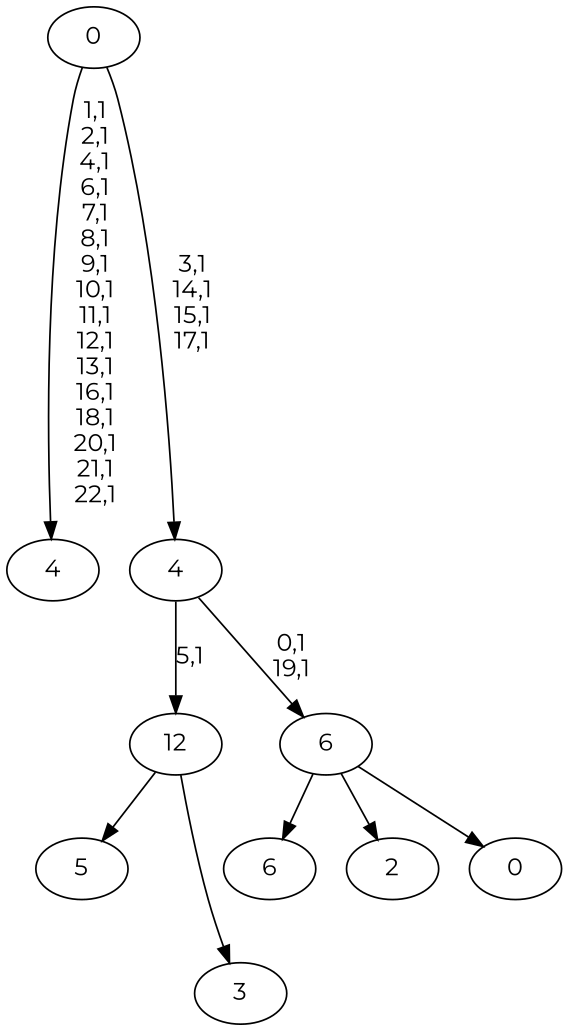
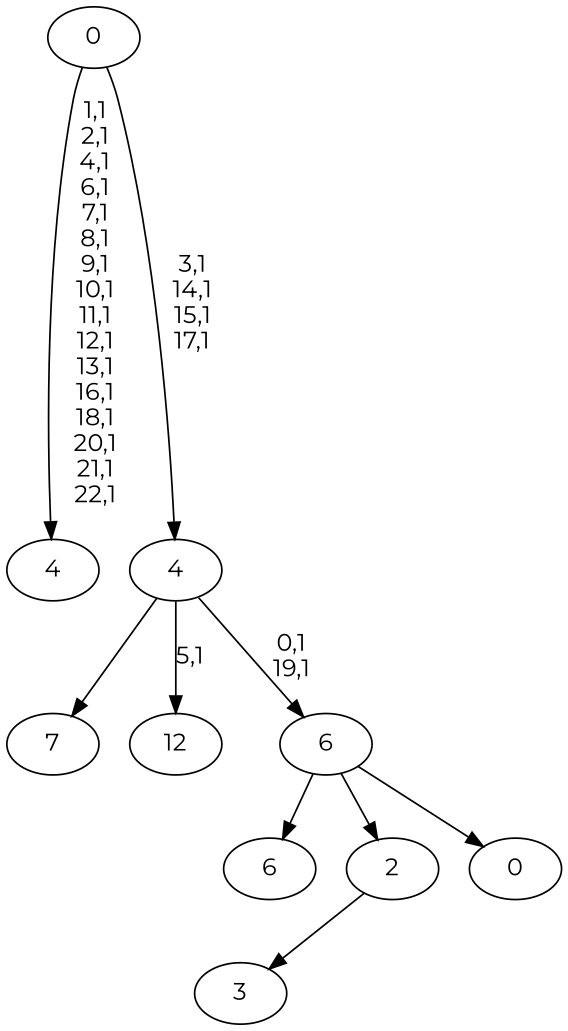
node "7": added
edge "12" -> "3": now "2" -> "3"
node "5": removed
